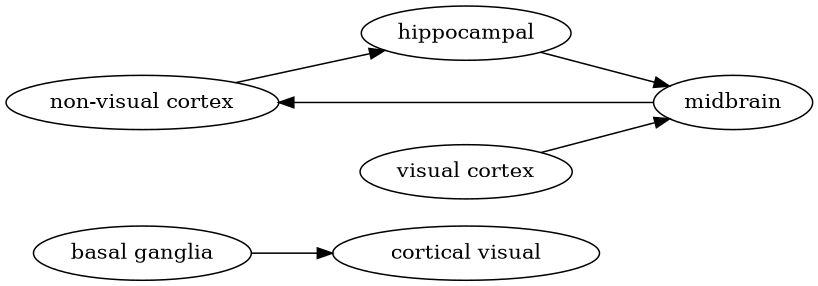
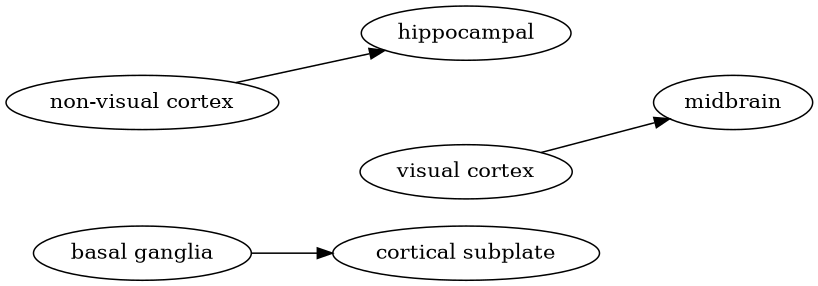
edge "hippocampal" -> "midbrain": removed
edge "midbrain" -> "non-visual cortex": removed
node "cortical visual": label "cortical visual" -> "cortical subplate"
